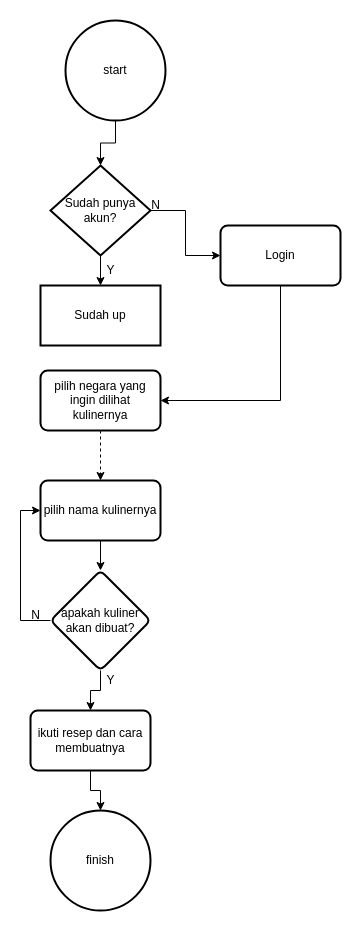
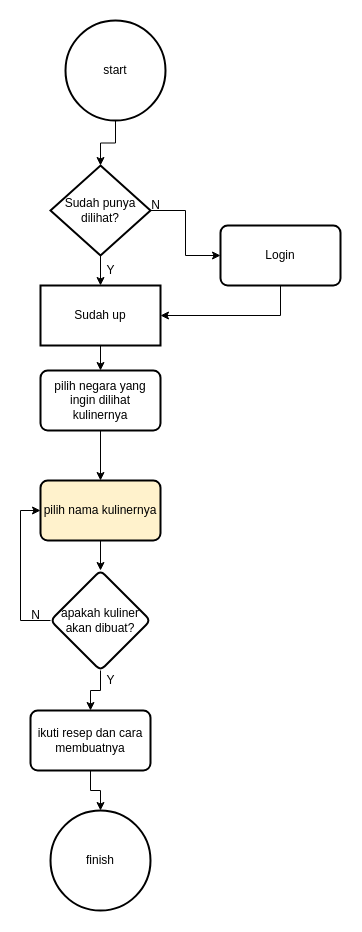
node "Sudah punya akun?": label "Sudah punya akun?" -> "Sudah punya dilihat?"
edge "Sudah up" -> "pilih negara yang ingin dilihat kulinernya": added
edge "Login" -> "pilih negara yang ingin dilihat kulinernya": now "Login" -> "Sudah up"
edge "pilih negara yang ingin dilihat kulinernya" -> "pilih nama kulinernya": style dashed -> solid
node "pilih nama kulinernya": fillcolor #ffffff -> #fff2cc
